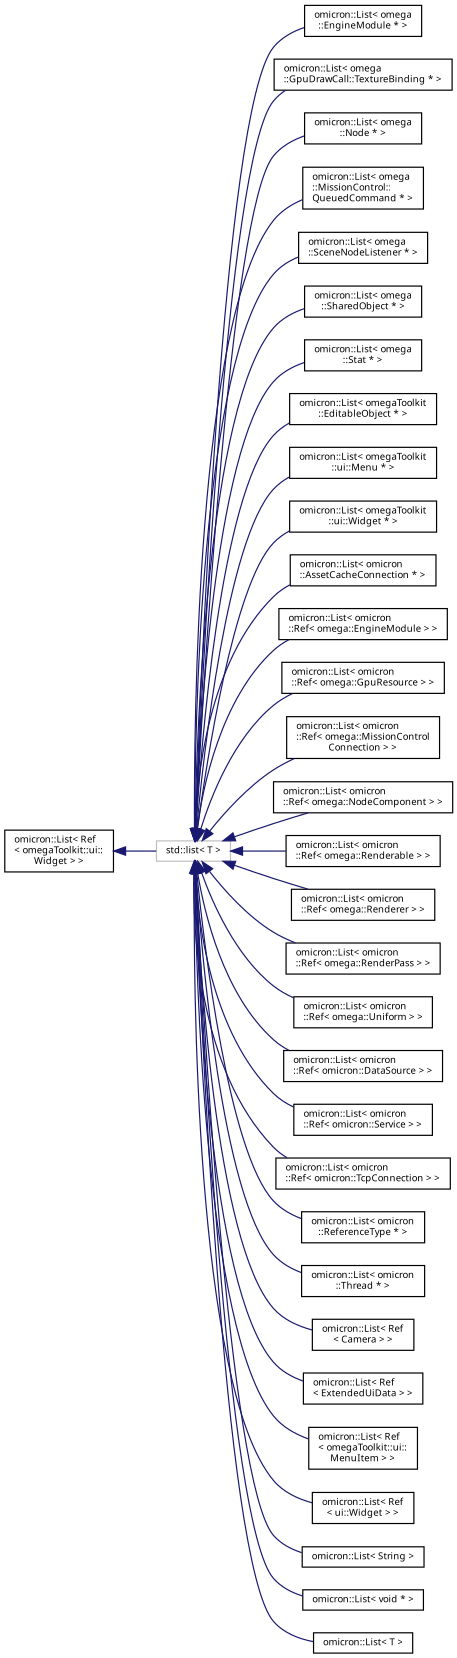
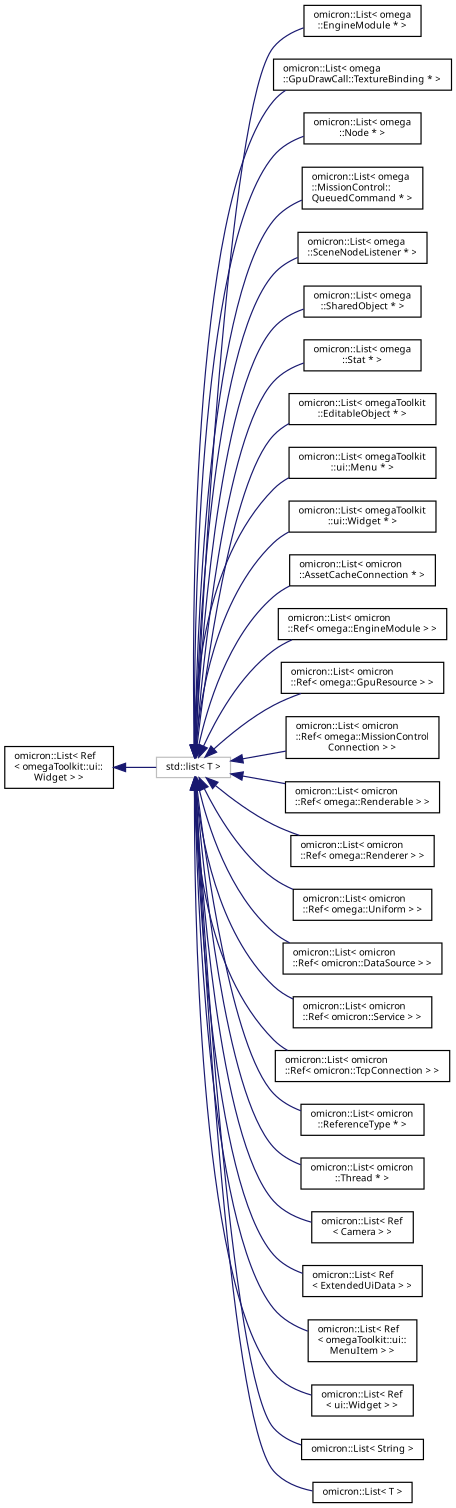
node "omicron::List< omicron ::Ref< omega::NodeComponent > >": removed
node "omicron::List< omicron ::Ref< omega::RenderPass > >": removed
node "omicron::List< void * >": removed
